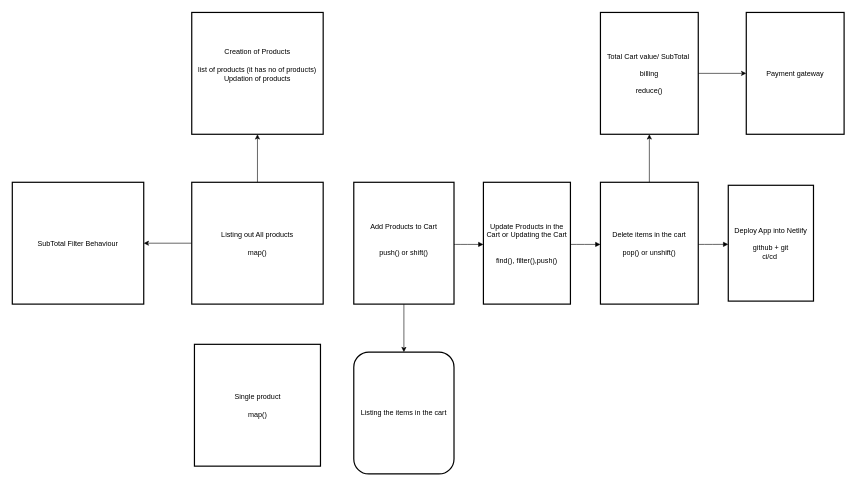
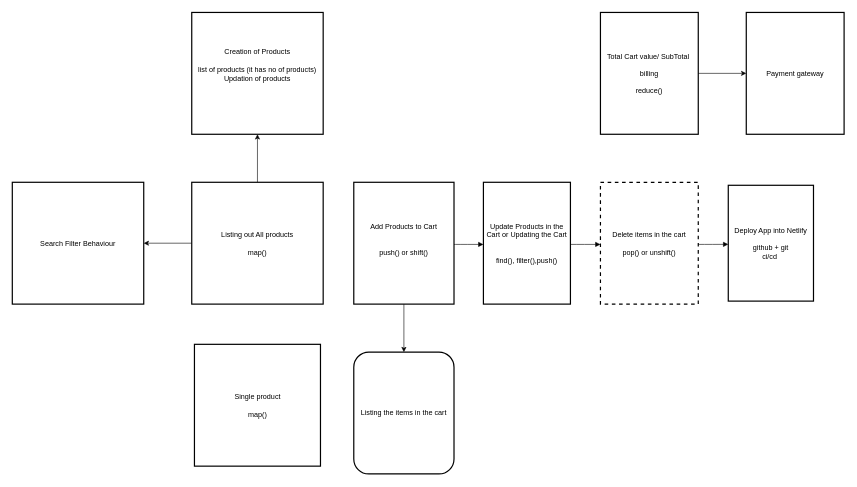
edge "Delete items in the cart pop() or unshift()" -> "Total Cart value/ SubTotal billing reduce()": removed
node "SubTotal Filter Behaviour": label "SubTotal Filter Behaviour" -> "Search Filter Behaviour"
node "Delete items in the cart pop() or unshift()": style solid -> dashed
